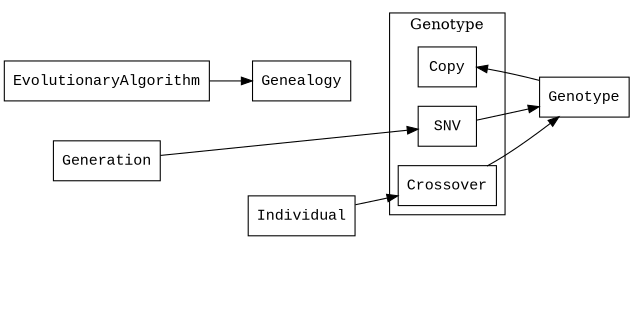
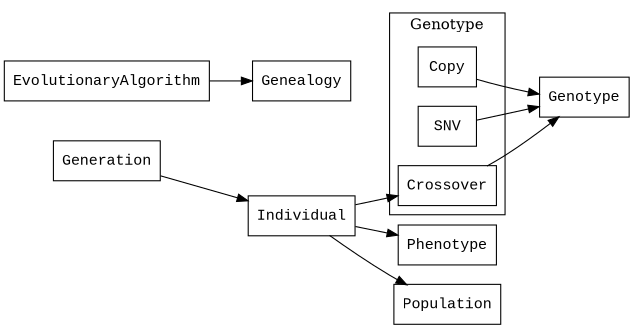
edge "Genotype" -> "Copy": reversed
edge "Generation" -> "SNV": now "Generation" -> "Individual"
node "Phenotype": added
node "Population": added
